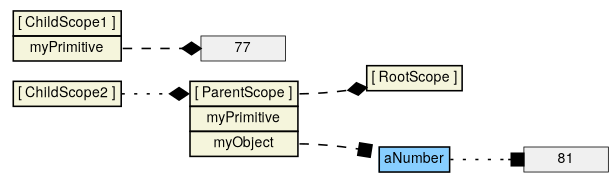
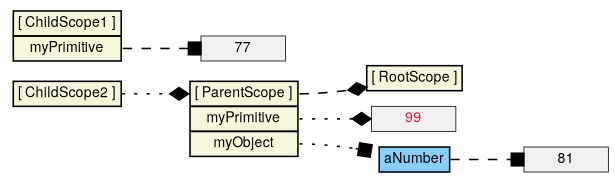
edge "[ ChildScope1 ]" -> "77": arrowhead diamond -> box
node "99": added
edge "[ ParentScope ]" -> "aNumber": style dashed -> dotted
edge "aNumber" -> "81": style dotted -> dashed
